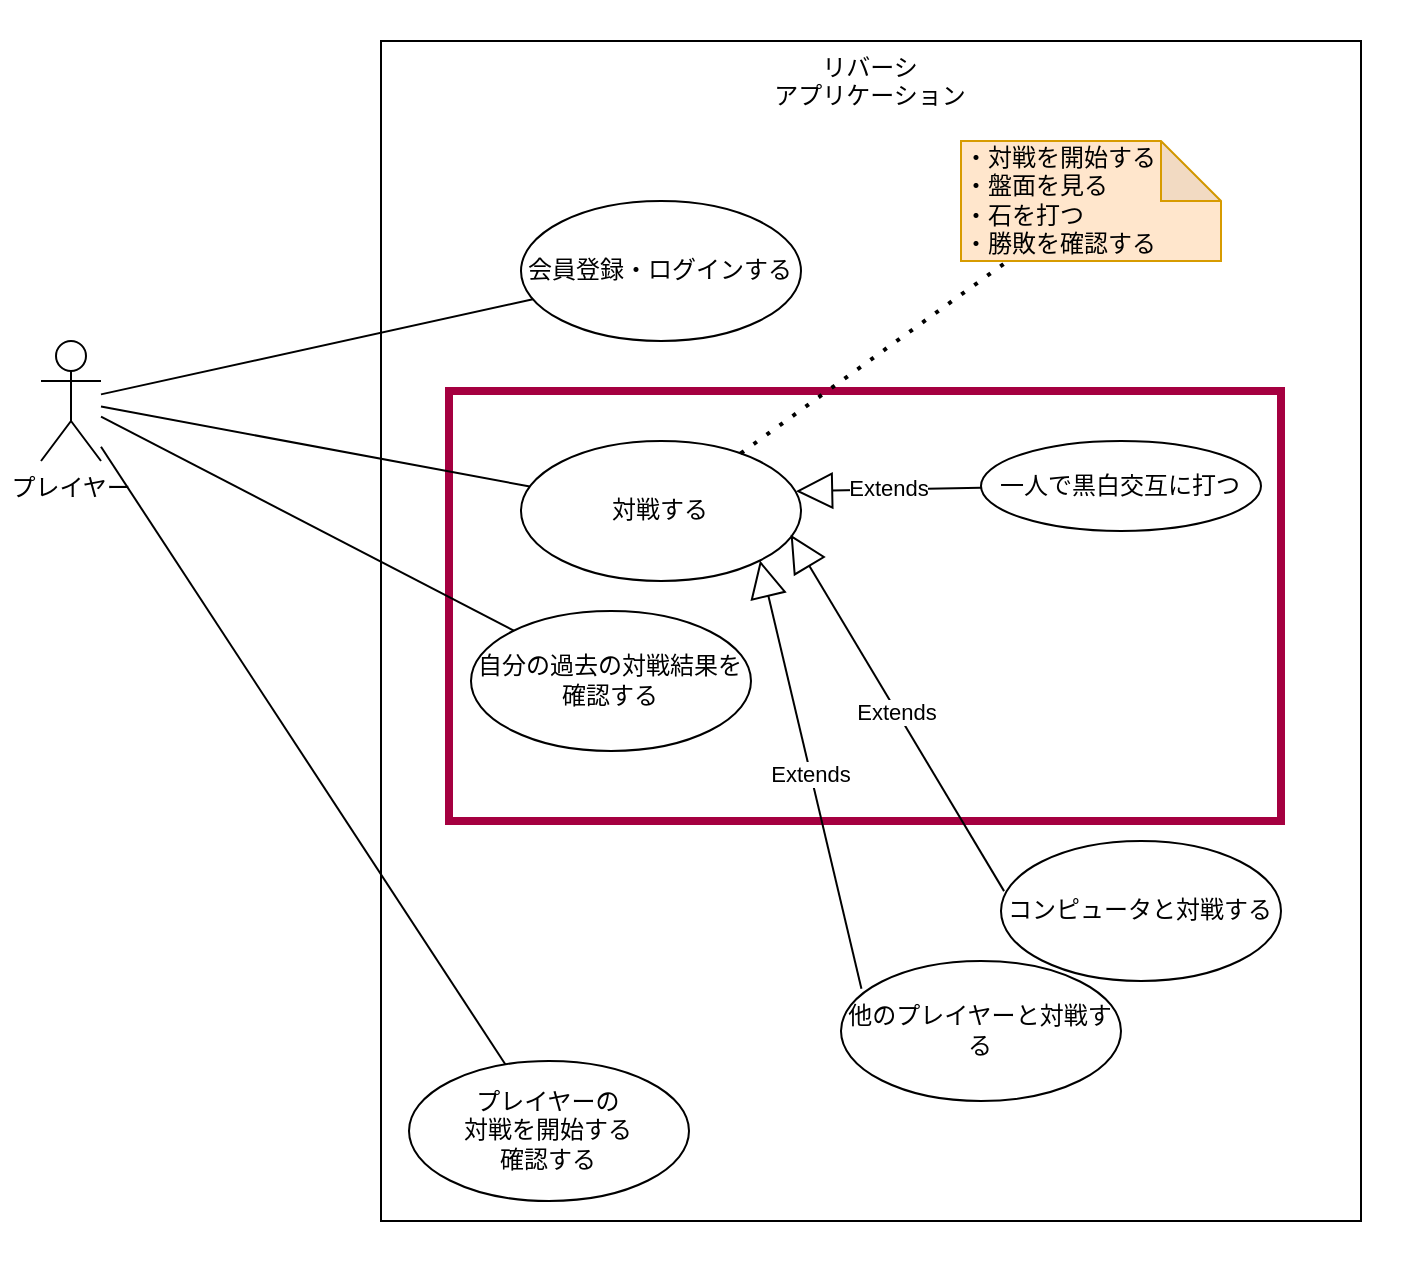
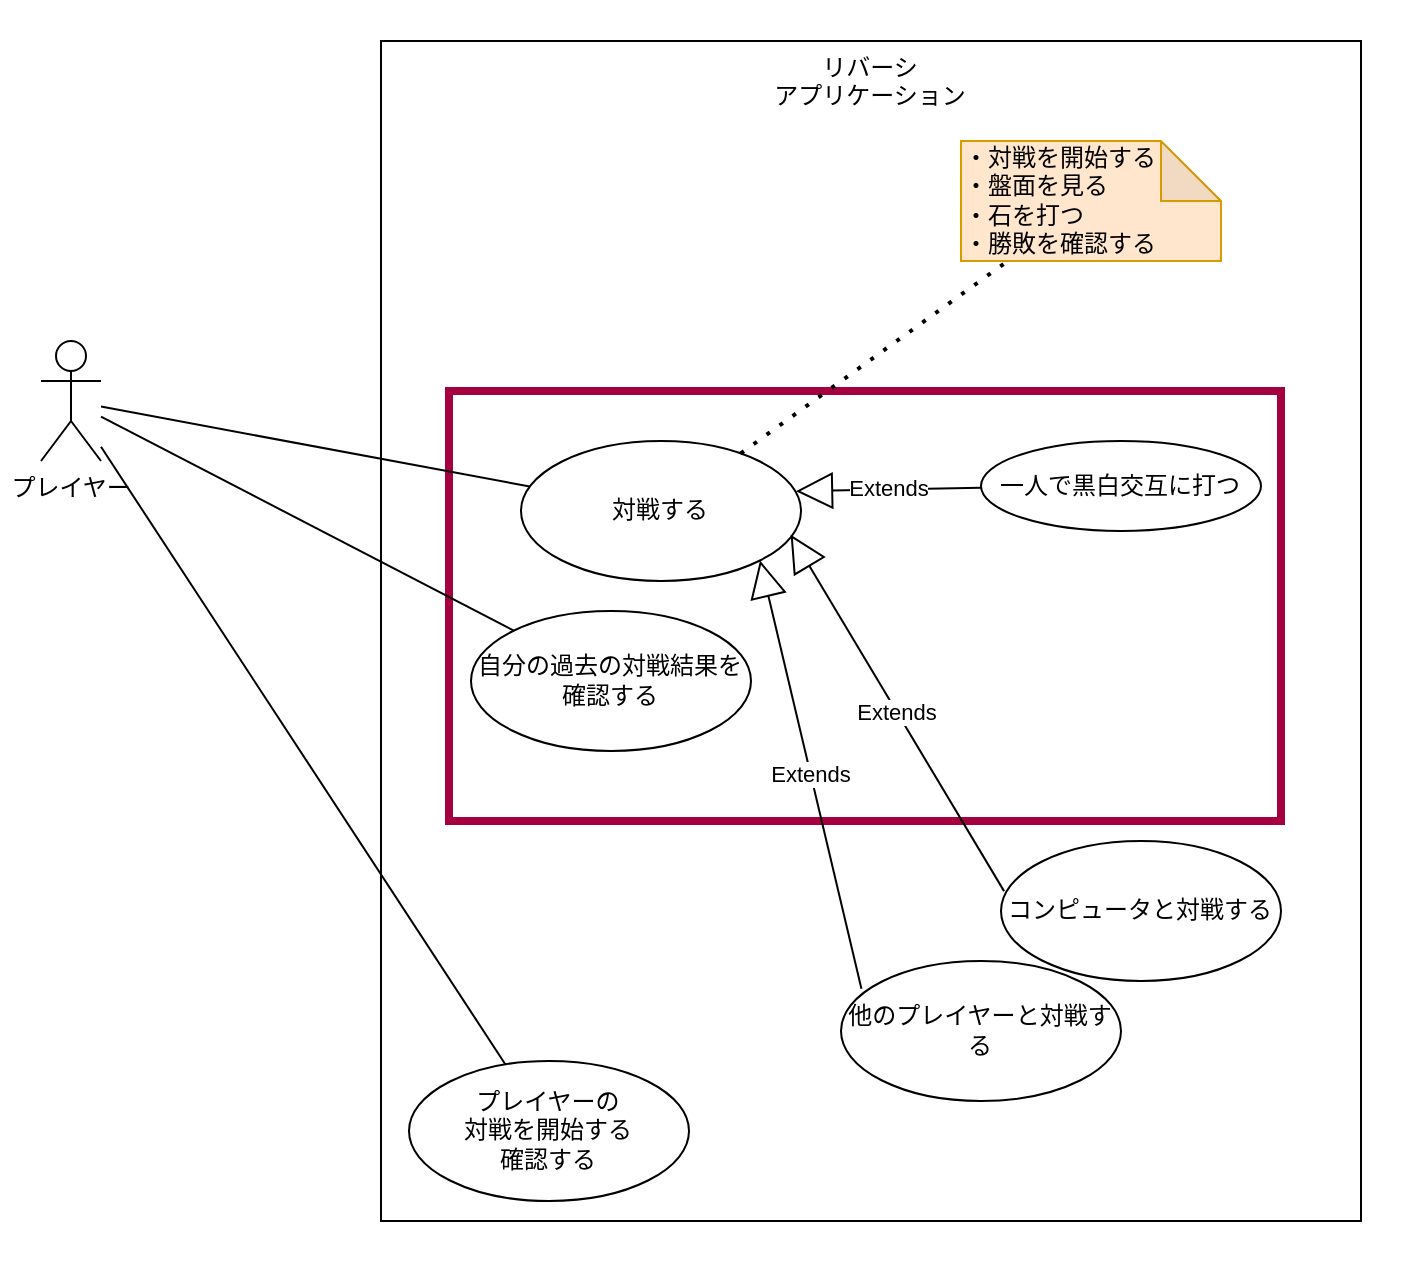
node "会員登録・ログインする": removed
edge "会員登録・ログインする" -- "プレイヤー": removed
